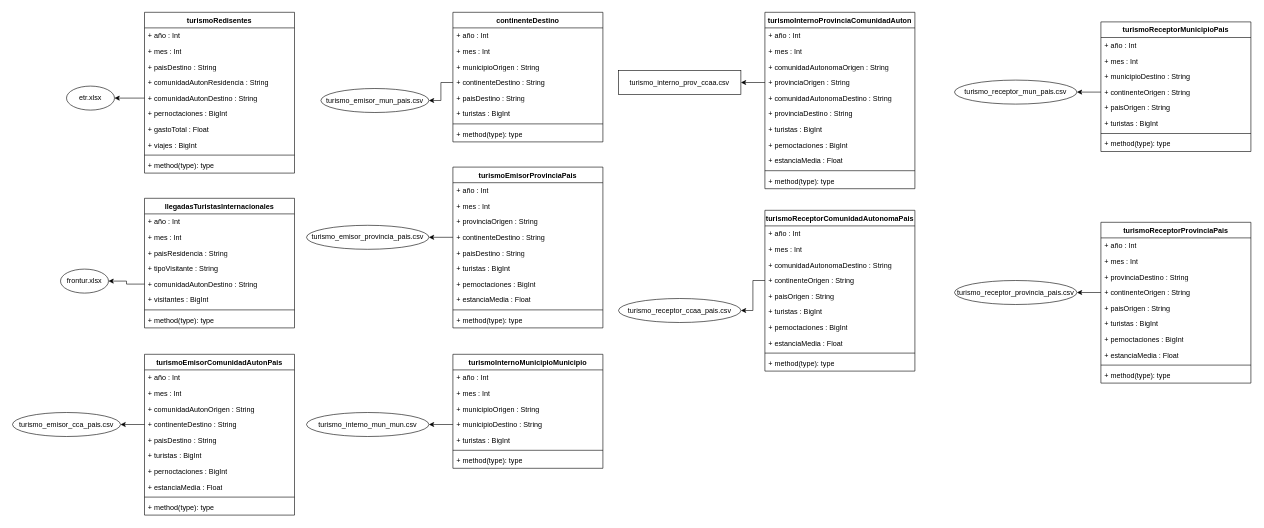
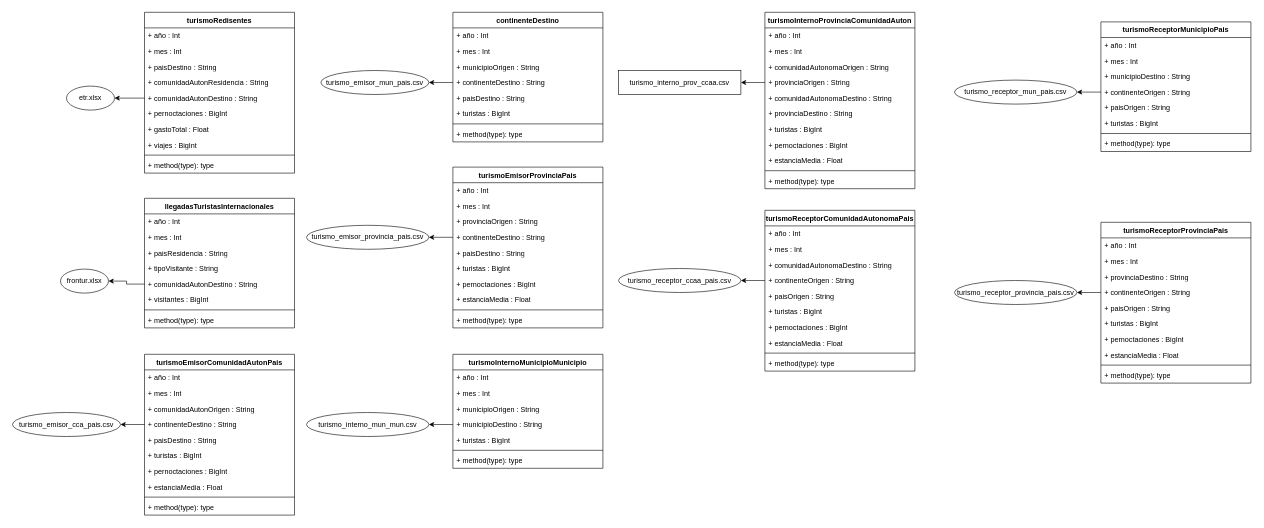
node "turismo_emisor_mun_pais.csv": moved (375, 101) -> (375, 83)
node "turismo_receptor_ccaa_pais.csv": moved (680, 311) -> (680, 281)
